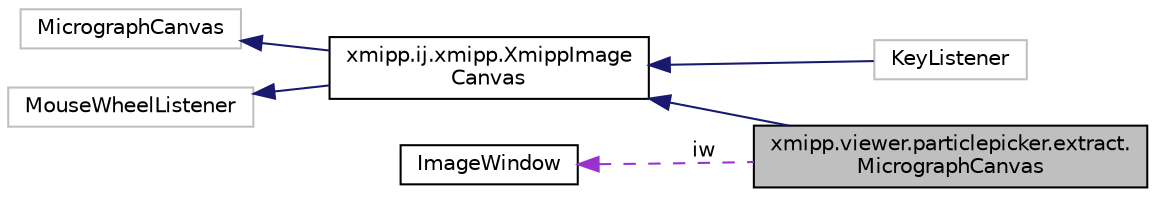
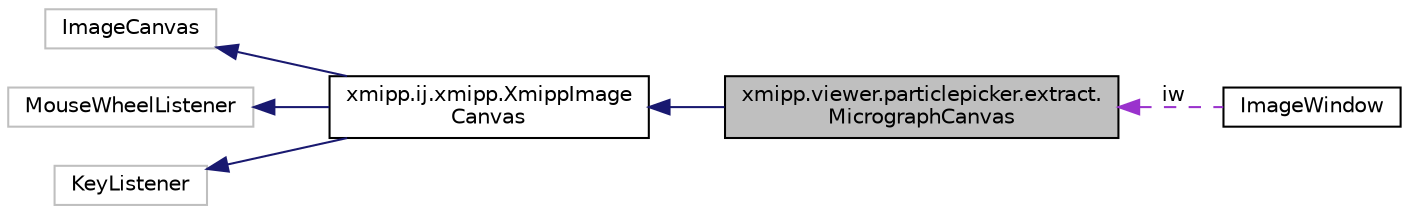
node "MicrographCanvas": label "MicrographCanvas" -> "ImageCanvas"
edge "KeyListener" -> "xmipp.ij.xmipp.XmippImage Canvas": reversed
edge "xmipp.viewer.particlepicker.extract. MicrographCanvas" -> "ImageWindow": reversed
